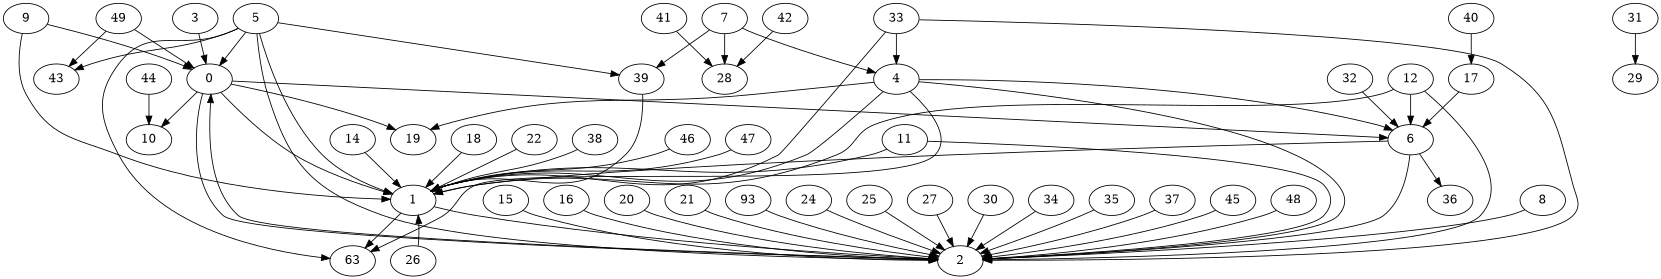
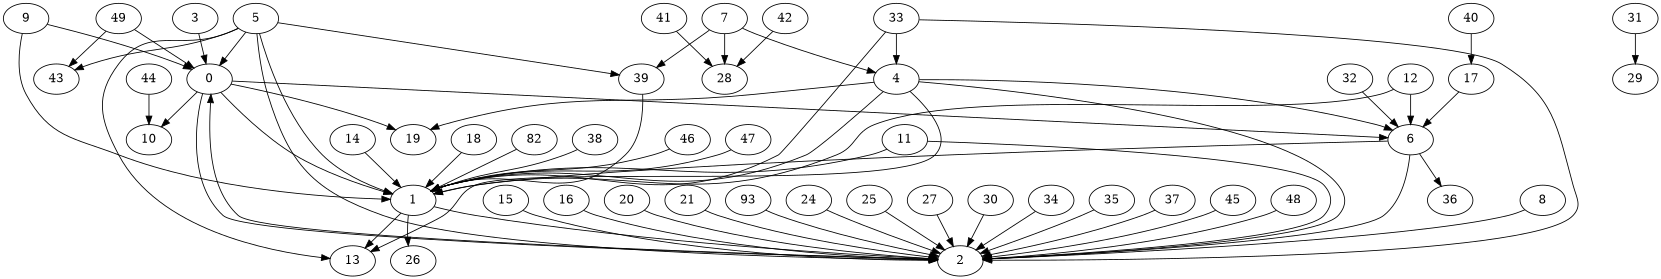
node "22": label "22" -> "82"
edge "26" -> "1": reversed
edge "12" -> "2": removed
node "63": label "63" -> "13"
